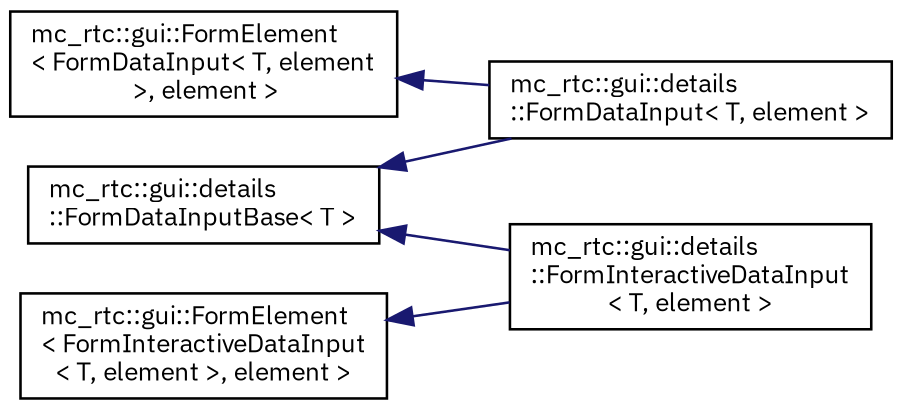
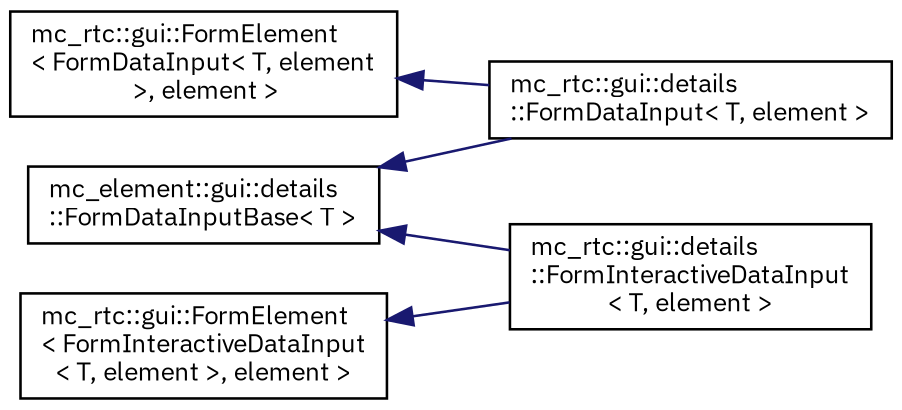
node "mc_rtc::gui::details ::FormDataInputBase< T >": label "mc_rtc::gui::details ::FormDataInputBase< T >" -> "mc_element::gui::details ::FormDataInputBase< T >"
